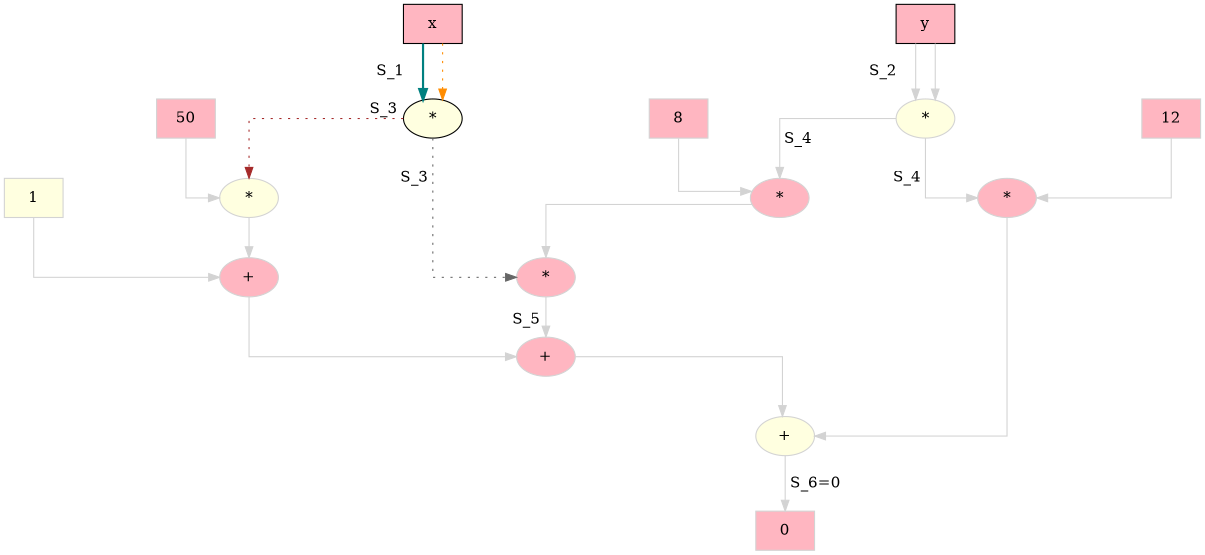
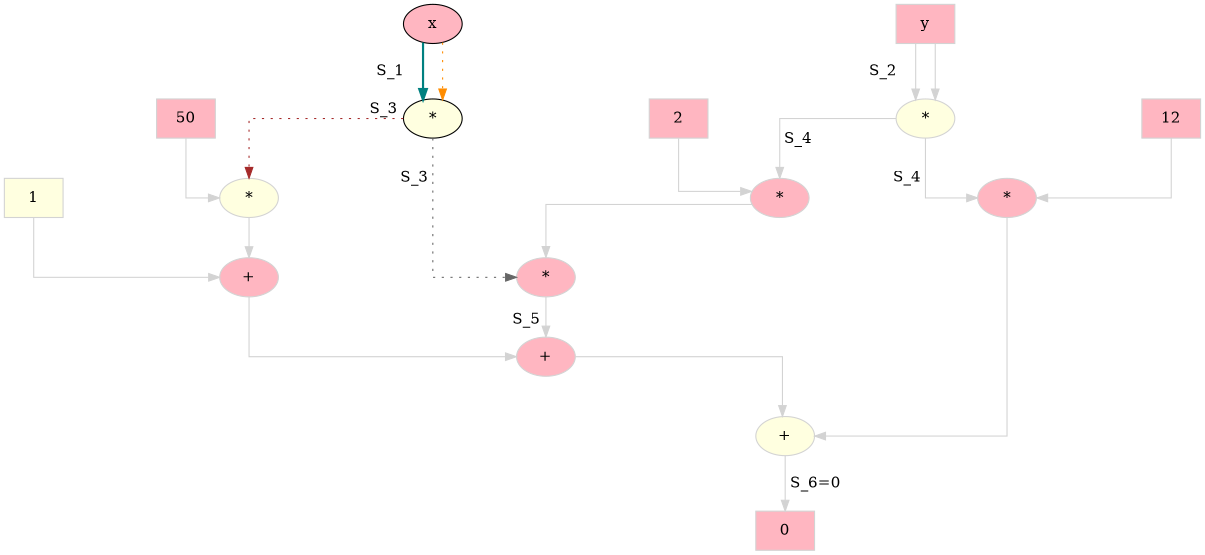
node "x": shape box -> ellipse
node "y": color black -> lightgray
node "8": label "8" -> "2"
